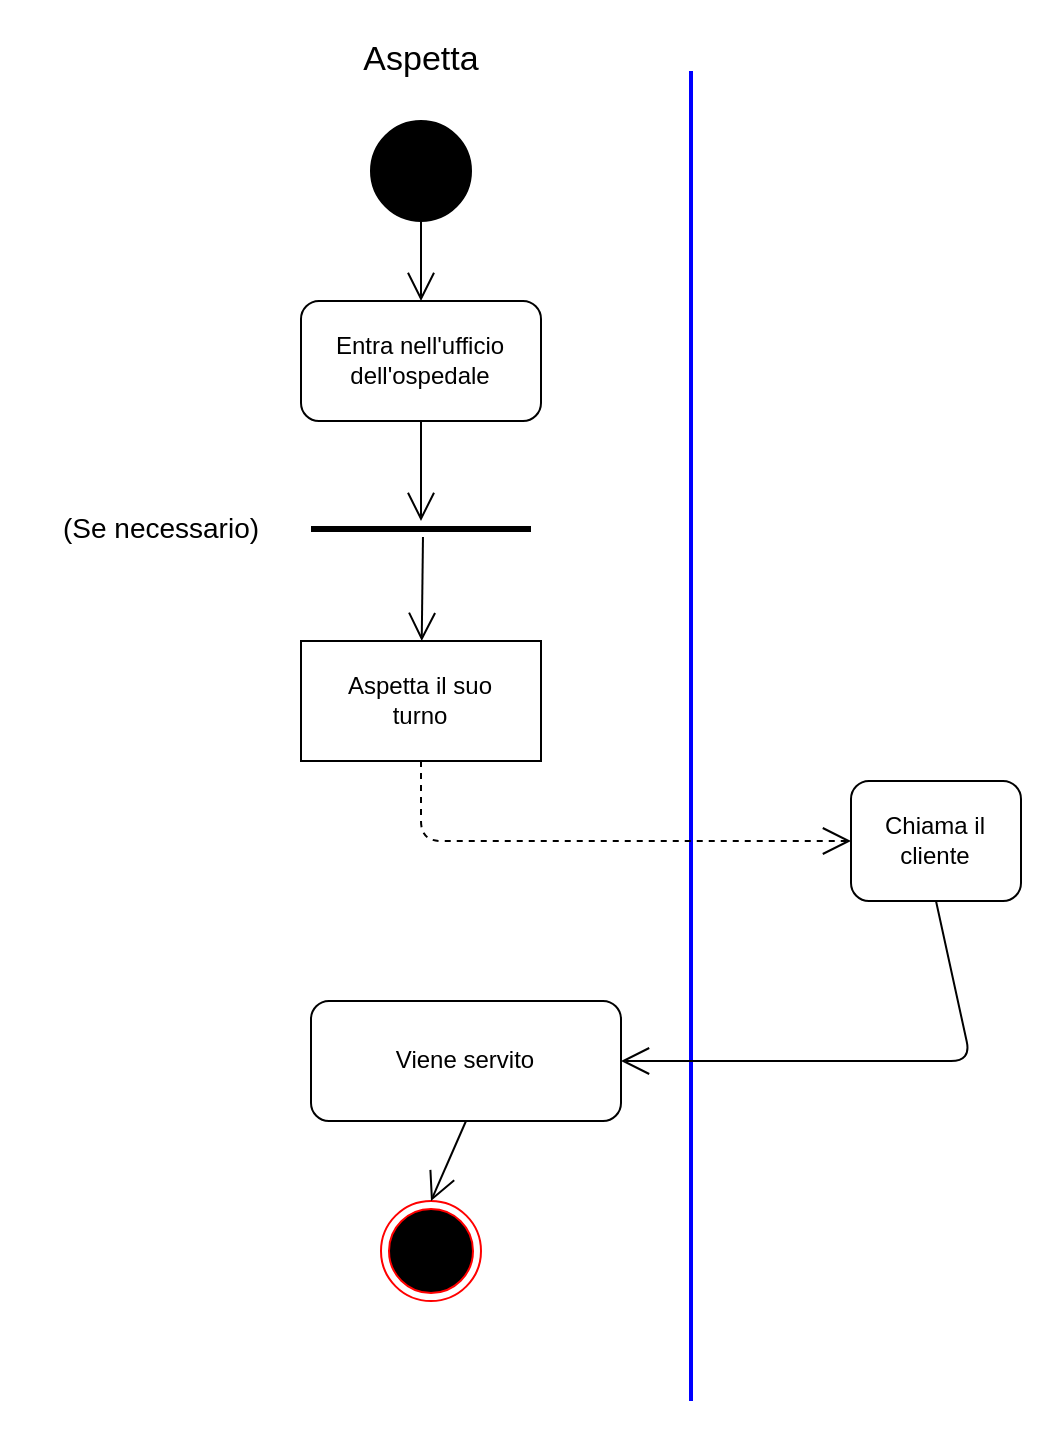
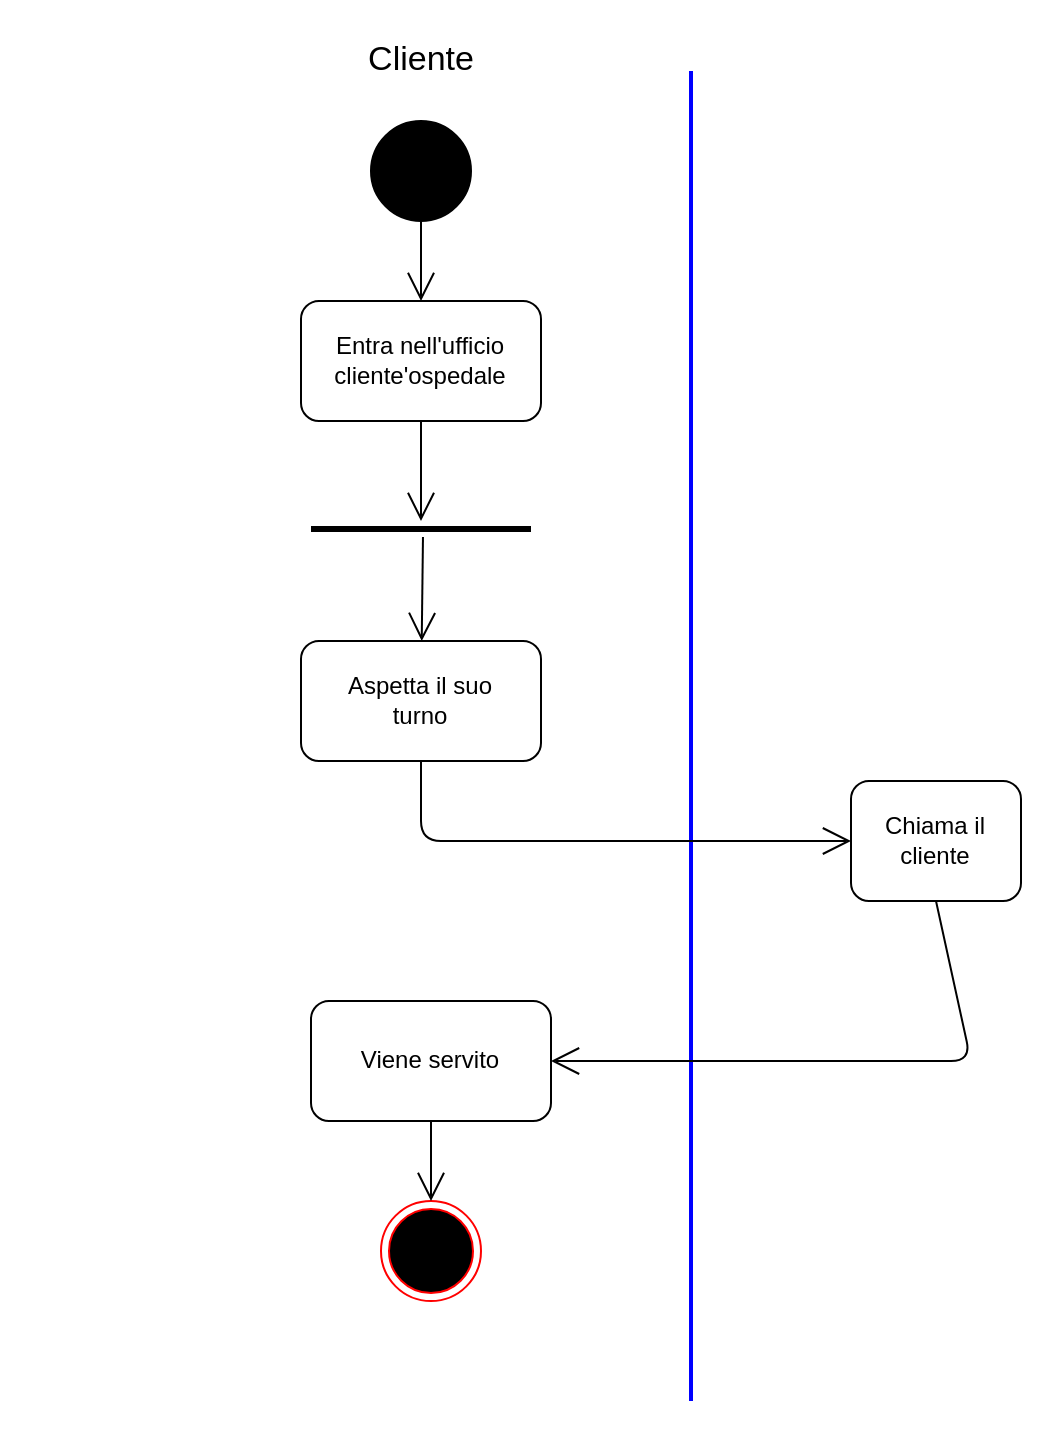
node "Aspetta": label "Aspetta" -> "Cliente"
node "Entra nell'ufficio dell'ospedale": label "Entra nell'ufficio dell'ospedale" -> "Entra nell'ufficio cliente'ospedale"
node "(Se necessario)": removed
node "Aspetta il suo turno": shape rectangle -> rounded rectangle
edge "Aspetta il suo turno" -> "Chiama il cliente": style dashed -> solid
node "Viene servito": size 310x120 -> 240x120
